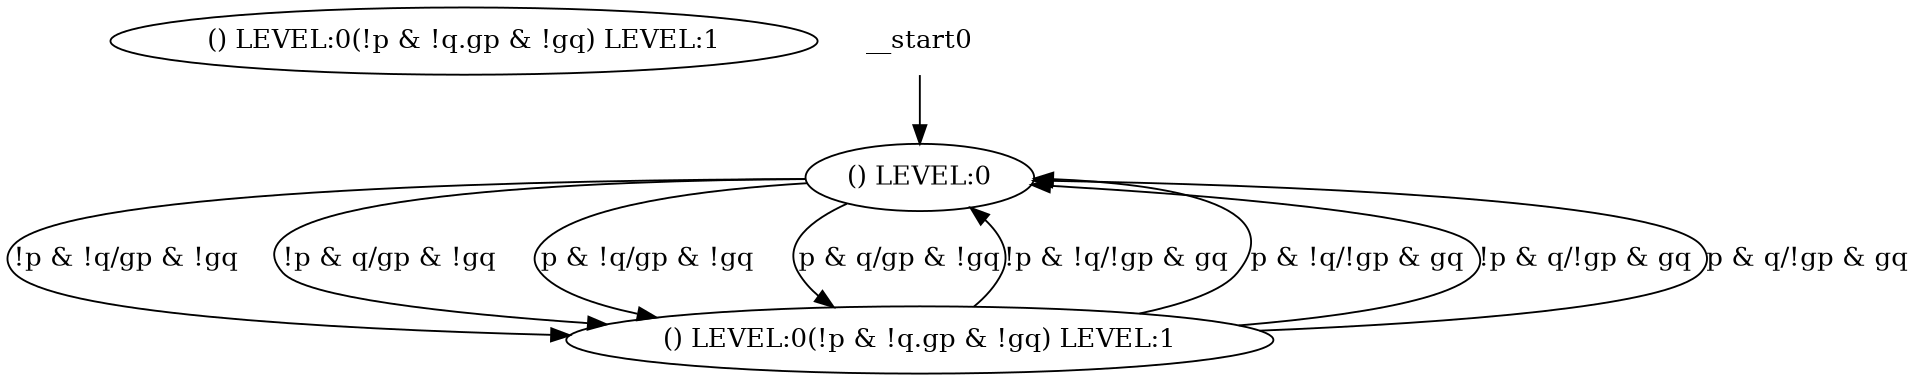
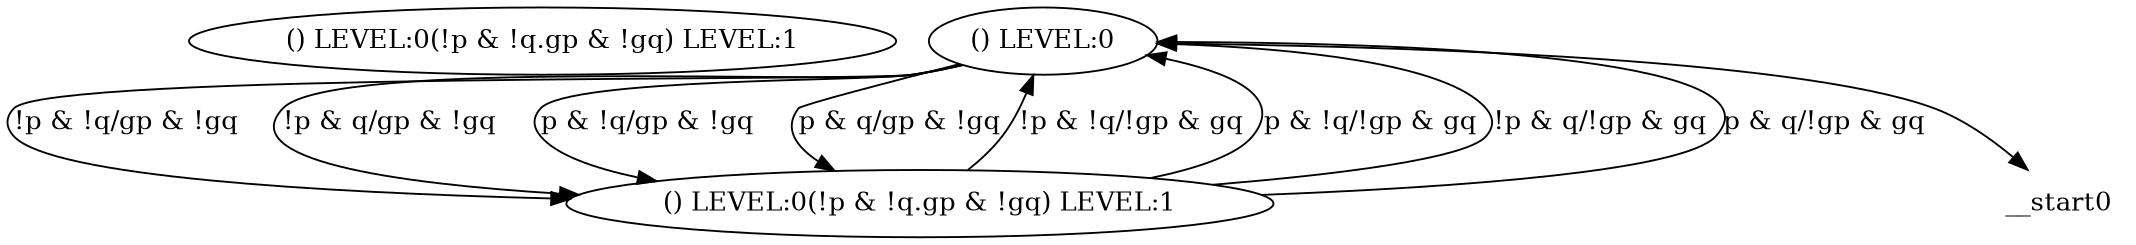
edge "__start0" -> "() LEVEL:0": reversed
